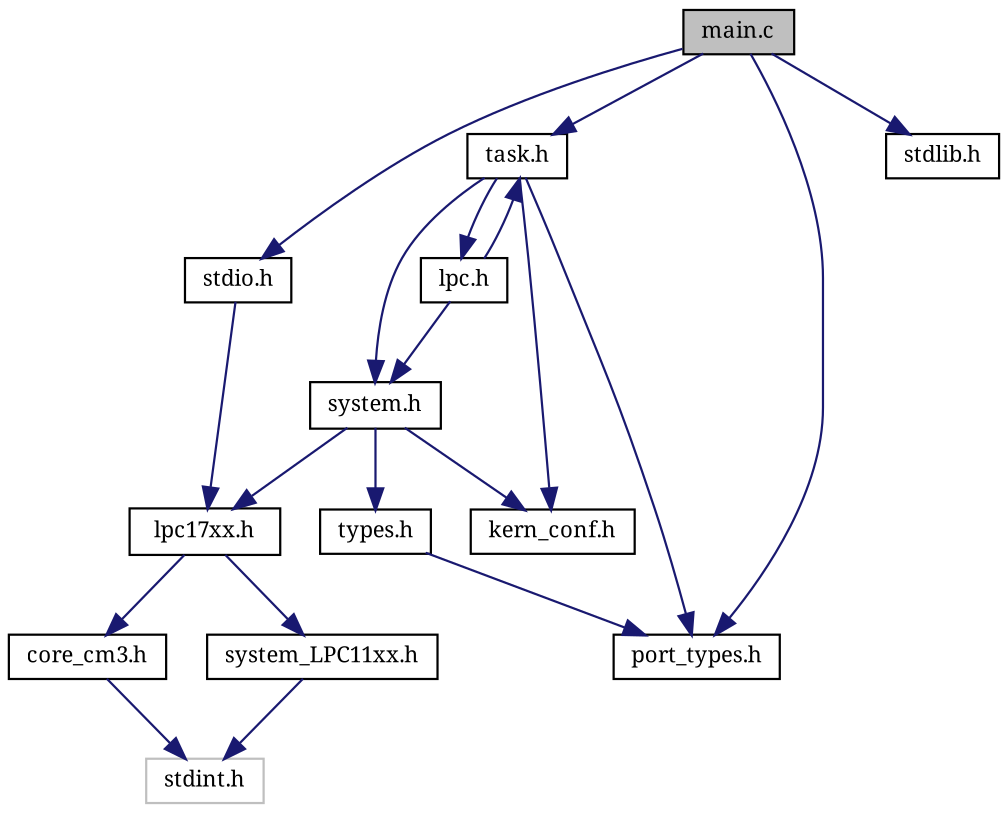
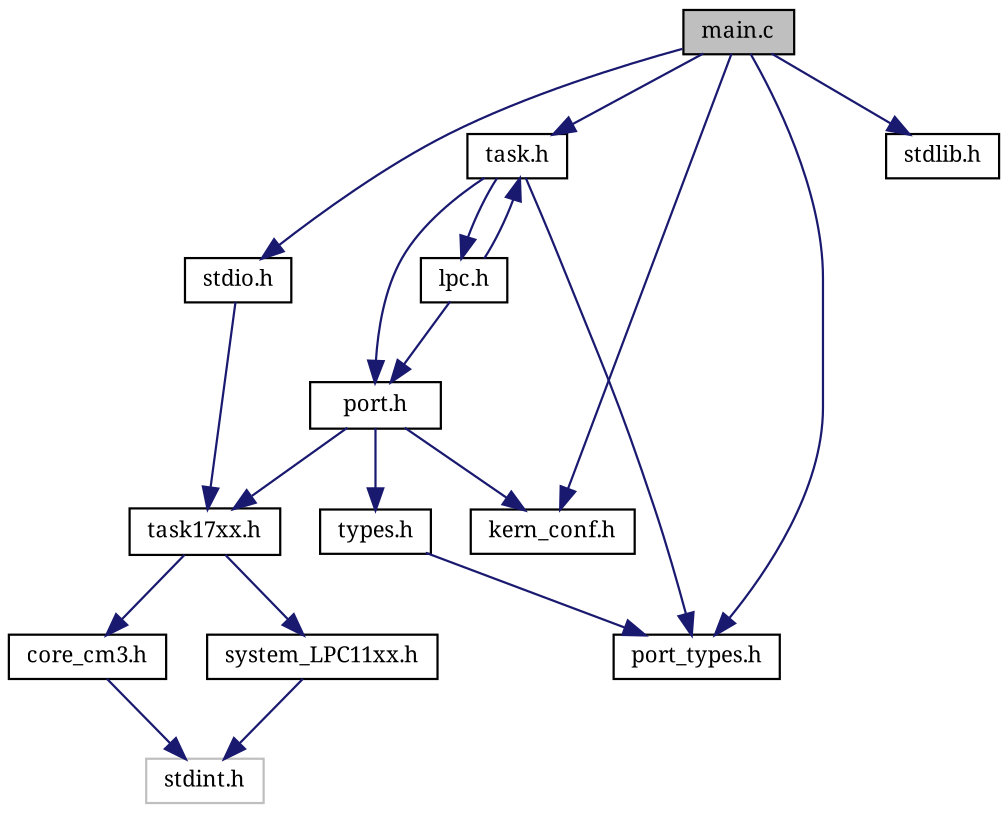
edge "task.h" -> "kern_conf.h": now "main.c" -> "kern_conf.h"
node "system.h": label "system.h" -> "port.h"
node "lpc17xx.h": label "lpc17xx.h" -> "task17xx.h"
